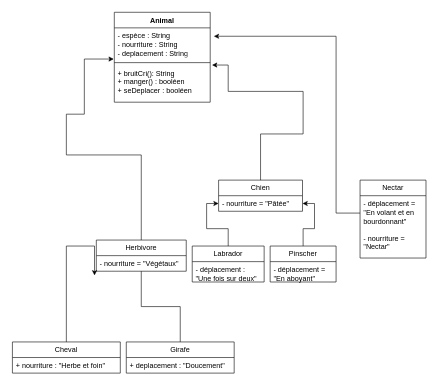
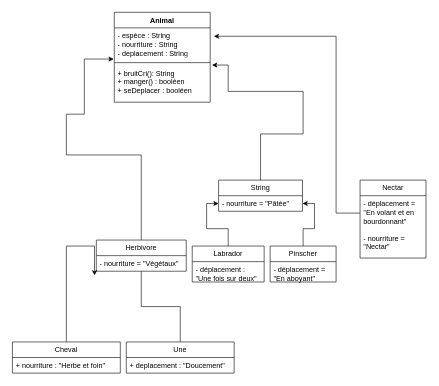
node "Chien": label "Chien" -> "String"
node "Girafe": label "Girafe" -> "Une"
